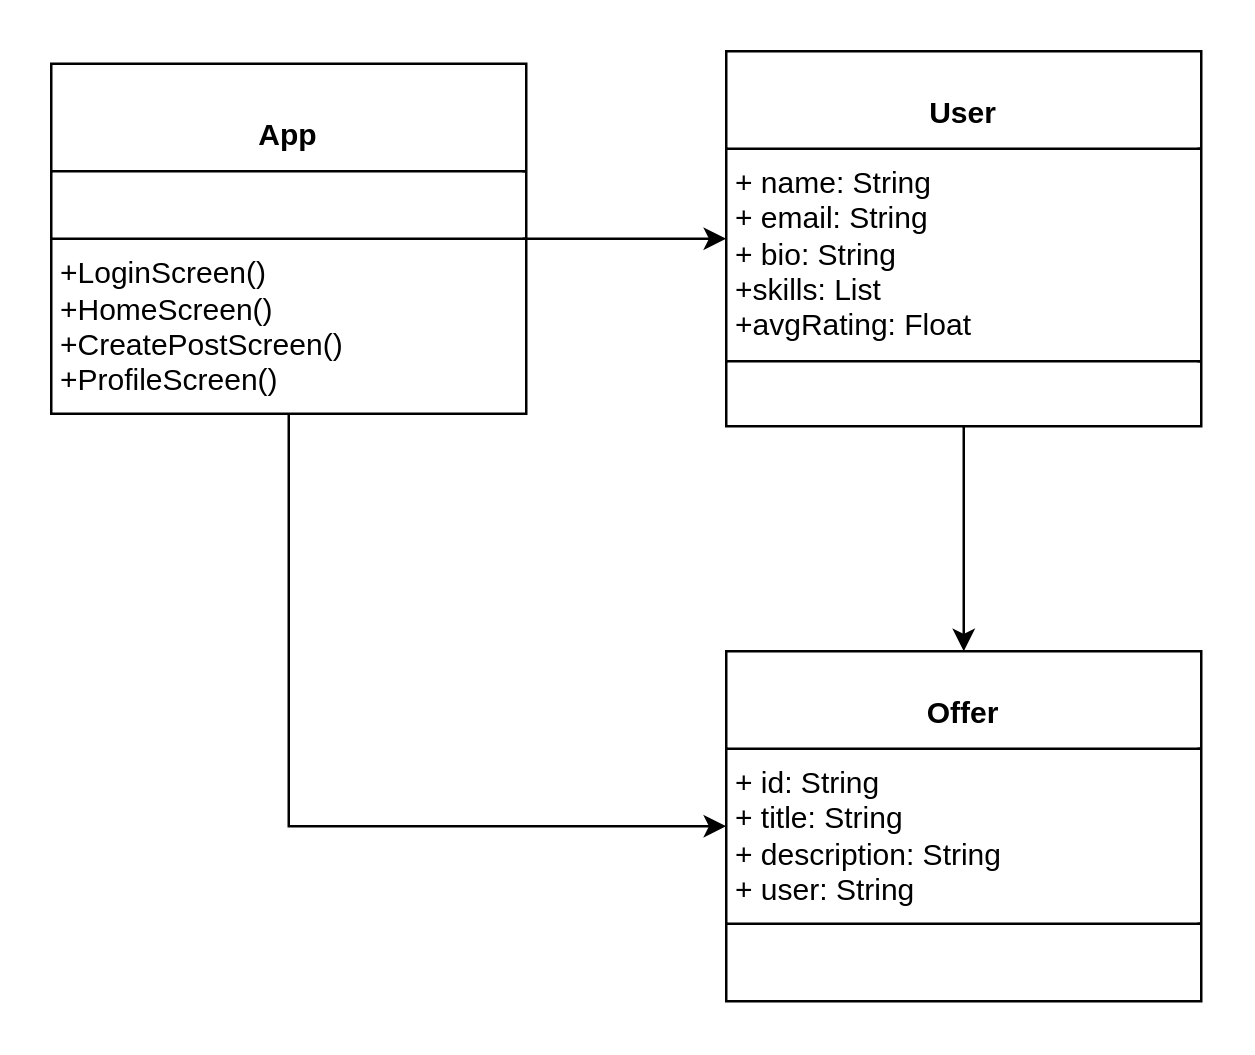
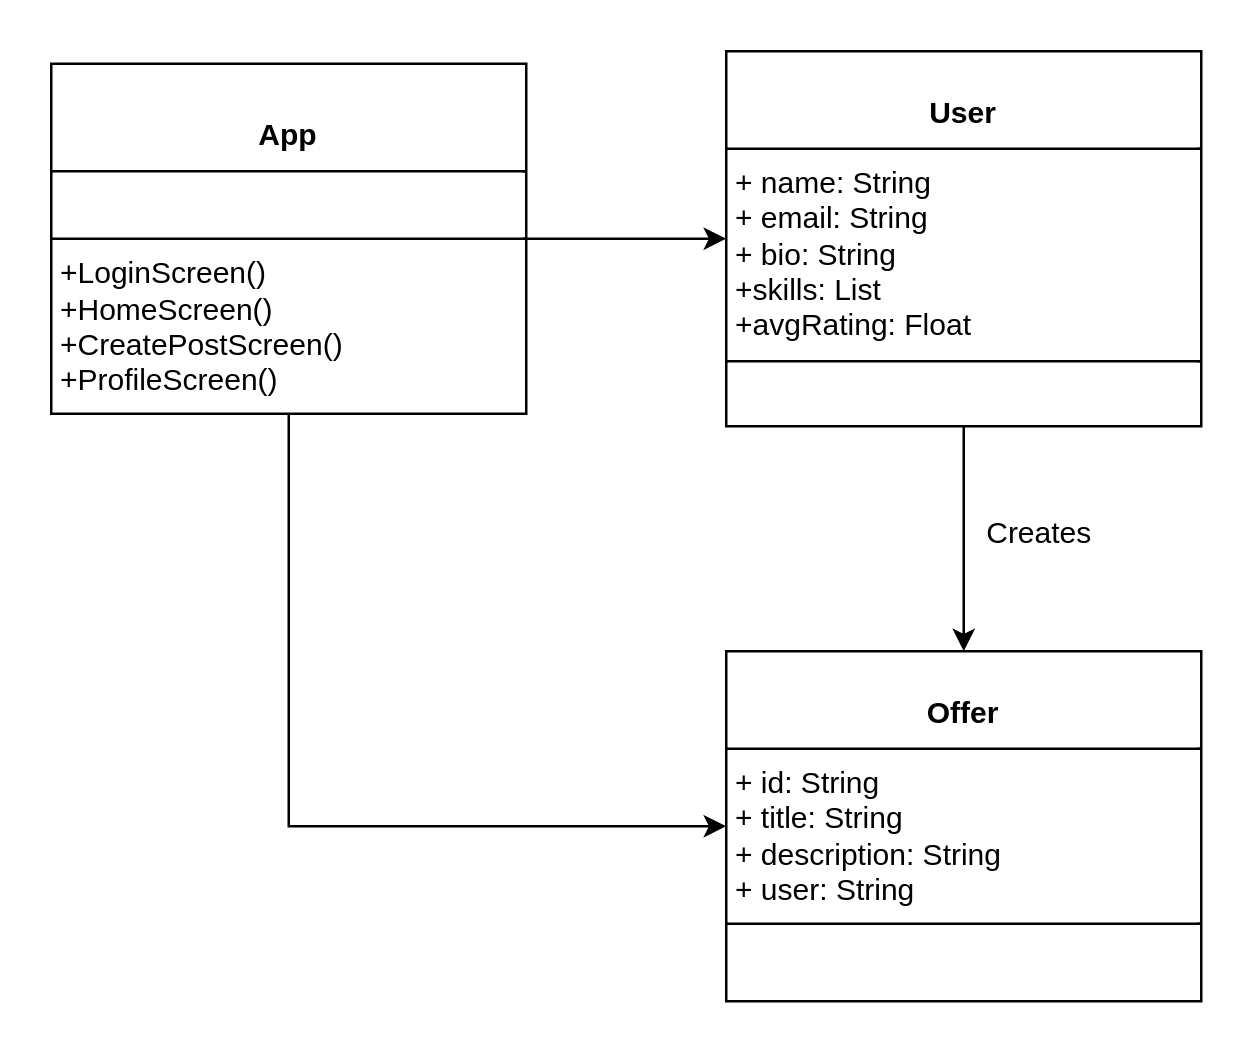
node "Creates": added
